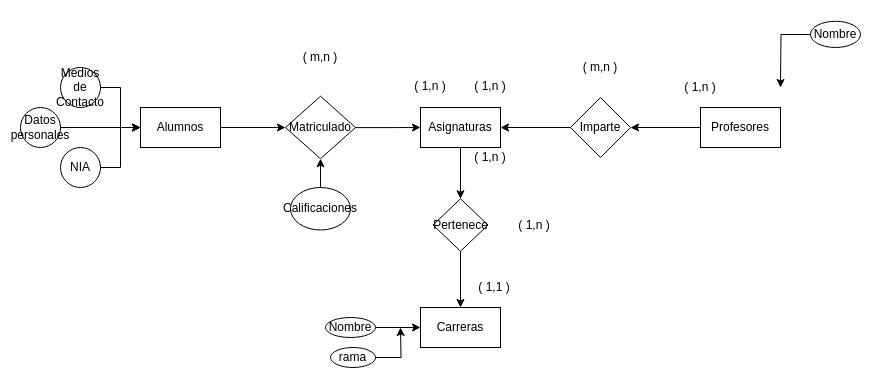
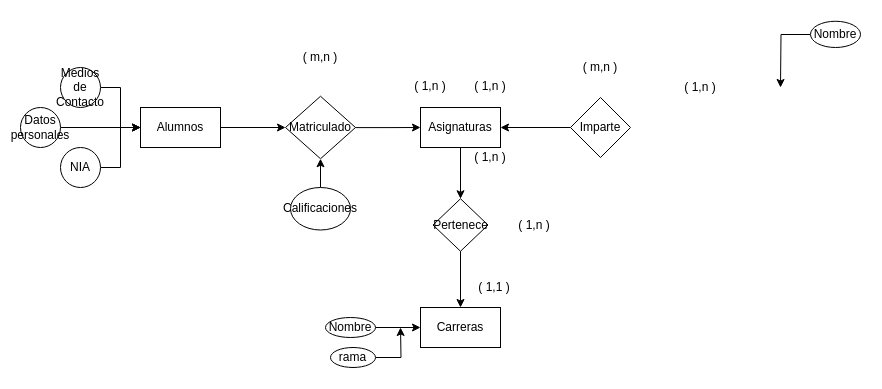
edge "Profesores" -> "Imparte": removed
node "Profesores": removed
